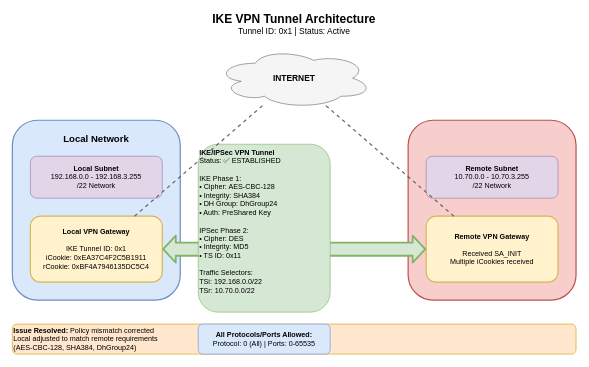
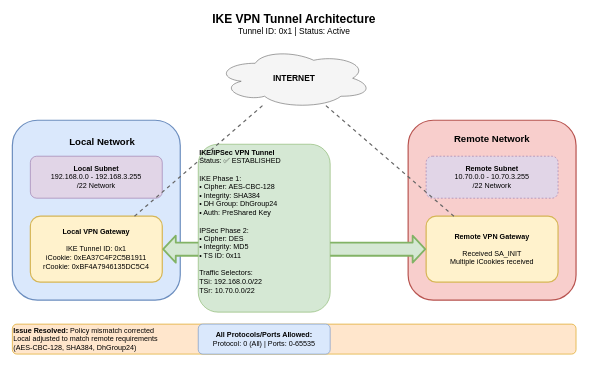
node "Local Network": moved (96, 138) -> (102, 141)
node "Remote Network": added
node "Remote Subnet 10.70.0.0 - 10.70.3.255 /22 Network": style solid -> dashed
